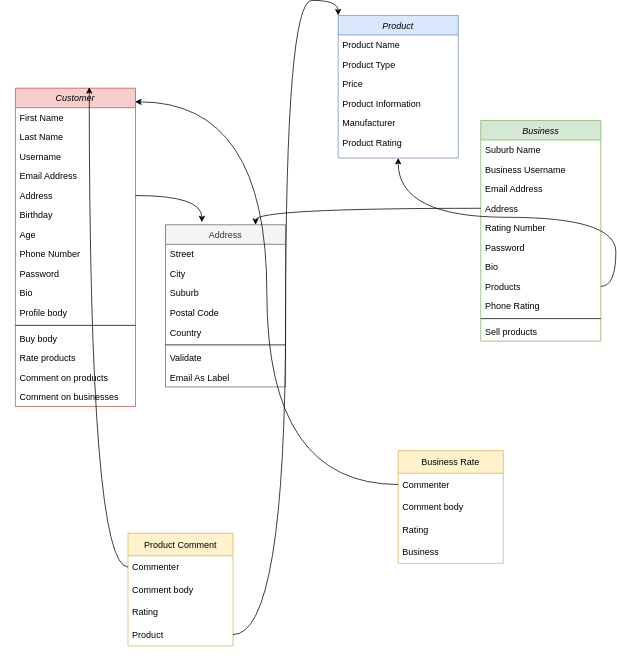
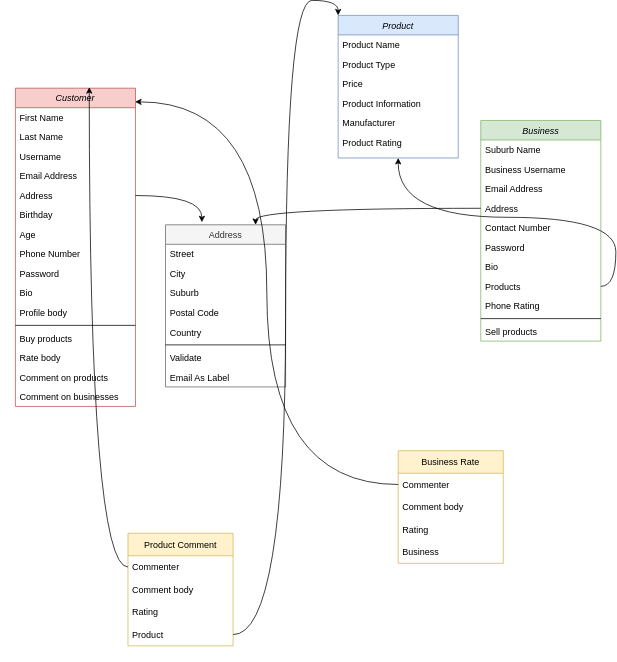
node "Rating Number": label "Rating Number" -> "Contact Number"
node "Buy body": label "Buy body" -> "Buy products"
node "Rate products": label "Rate products" -> "Rate body"
